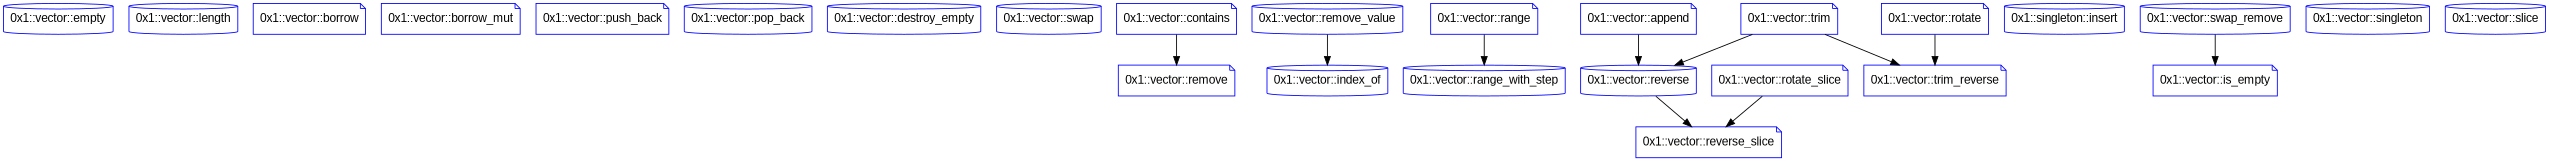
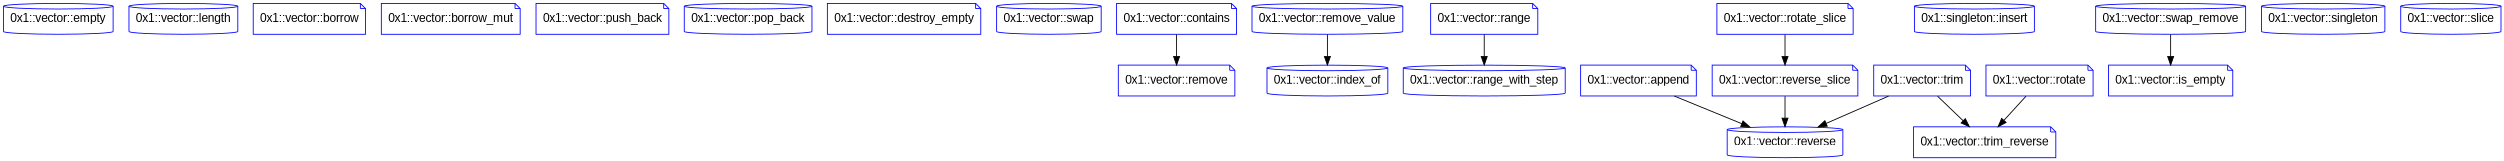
node "0x1::vector::destroy_empty": shape cylinder -> note
edge "0x1::vector::reverse" -> "0x1::vector::reverse_slice": reversed
